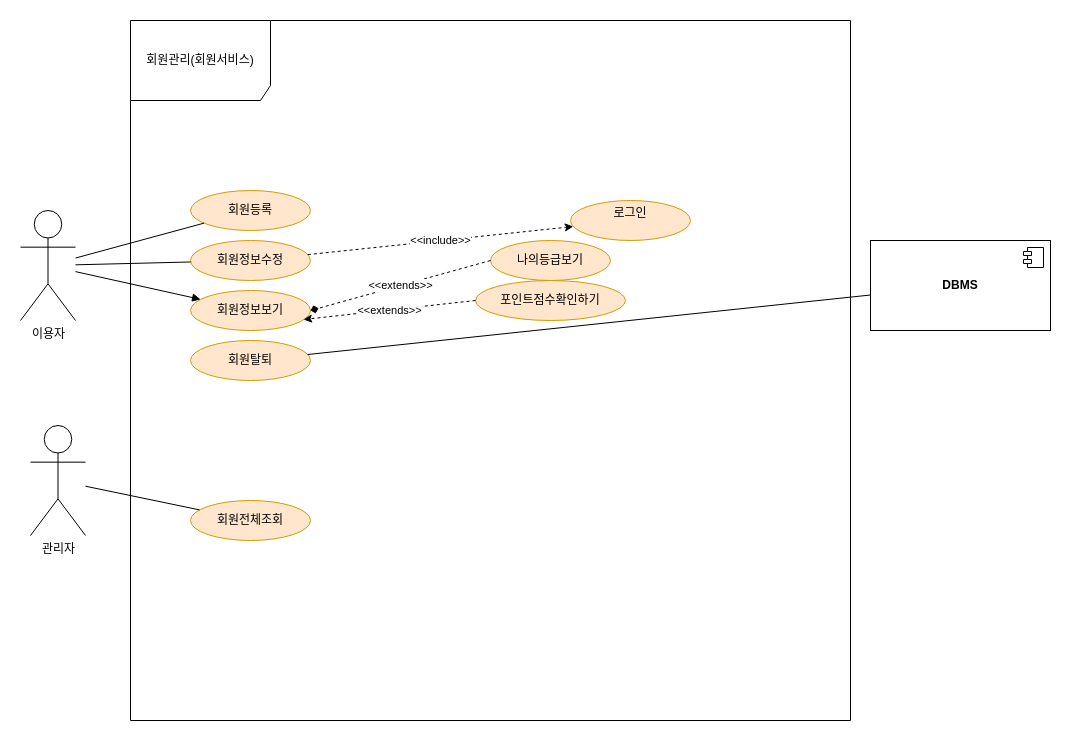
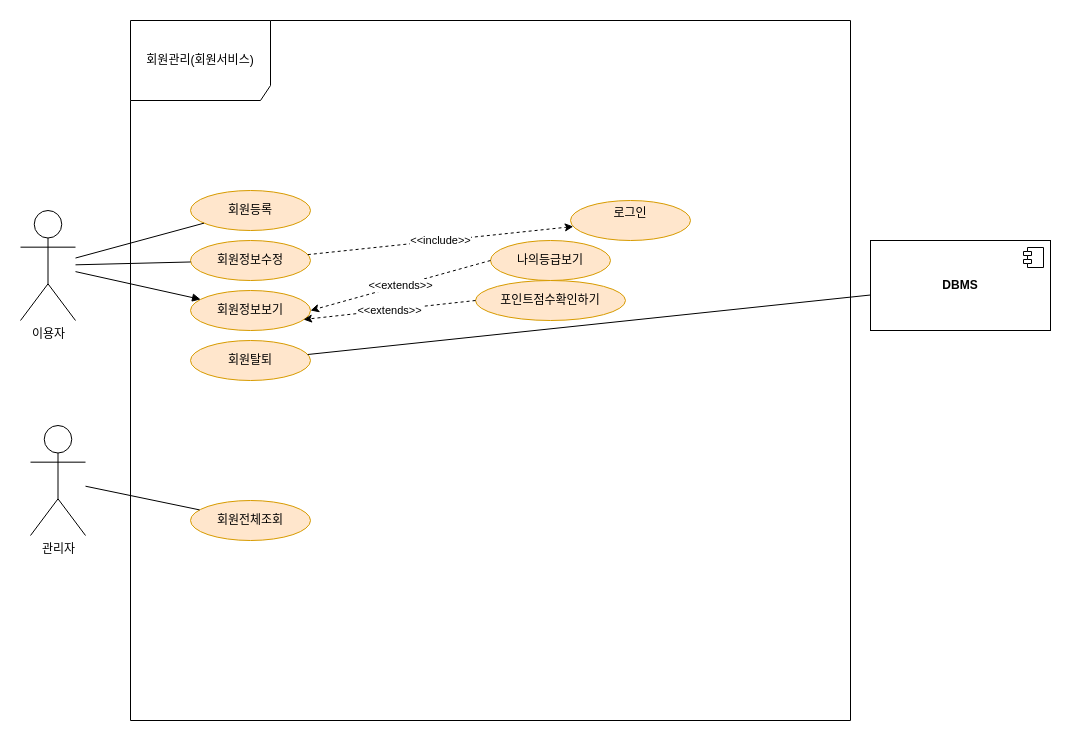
edge "나의등급보기" -> "회원정보보기": arrowhead diamond -> classic
